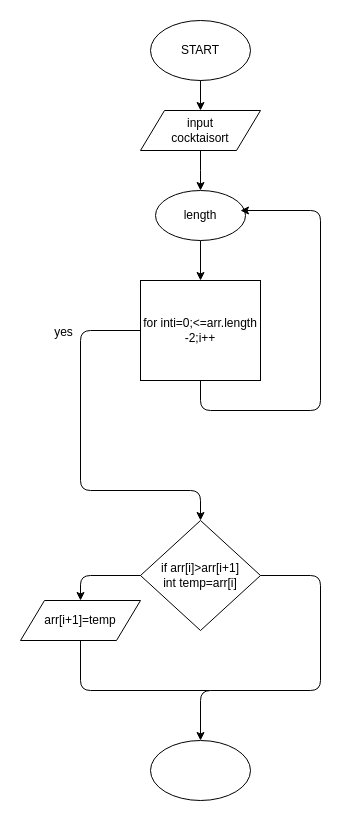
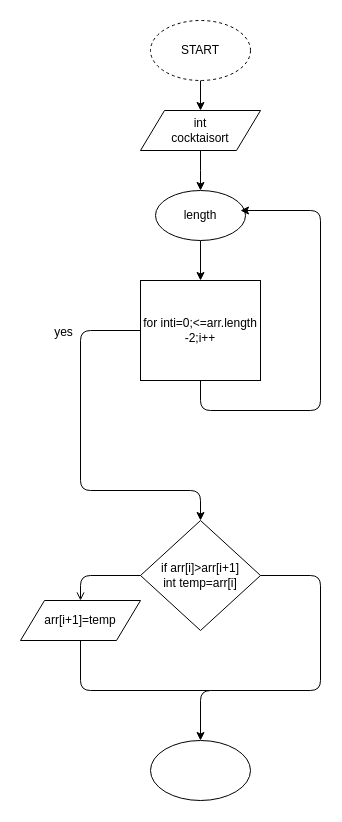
node "START": style solid -> dashed
node "input cocktaisort": label "input cocktaisort" -> "int cocktaisort"
edge "if arr[i]>arr[i+1] int temp=arr[i]" -> "arr[i+1]=temp": arrowhead classic -> open
